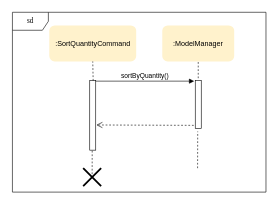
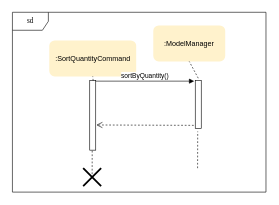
node ":SortQuantityCommand": moved (93, 44) -> (93, 59)
node ":ModelManager": moved (198, 44) -> (189, 44)
